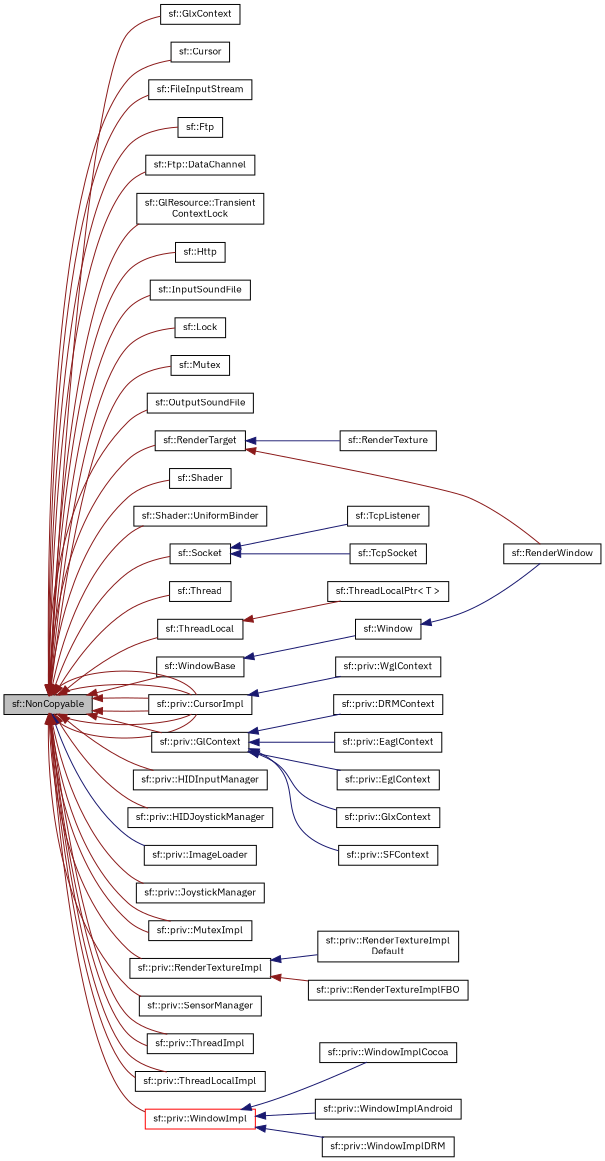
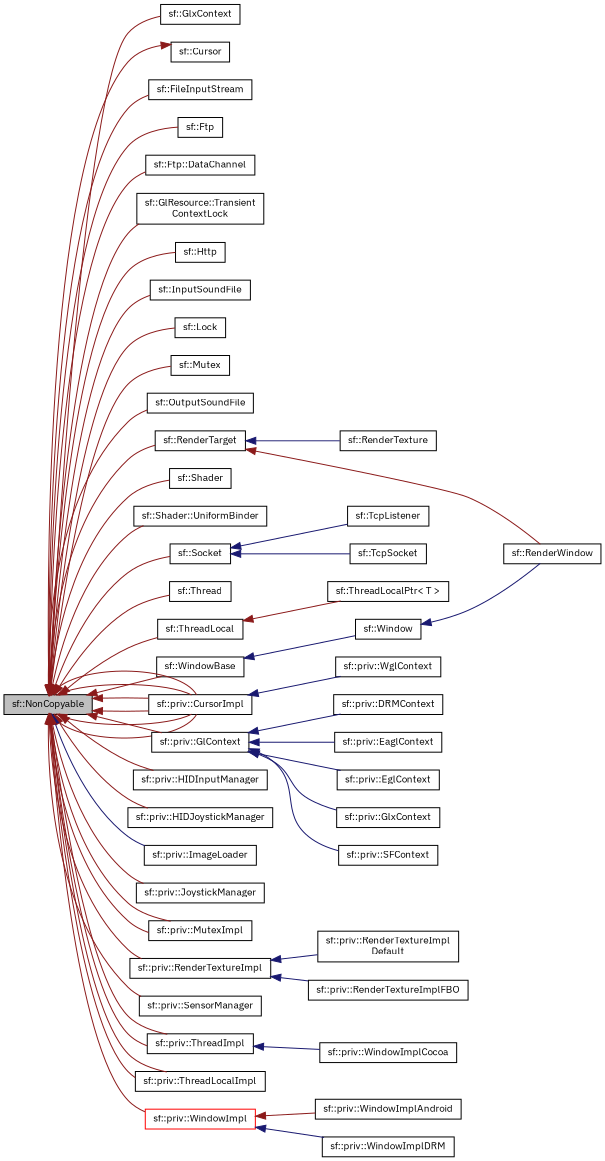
edge "sf::Cursor" -> "sf::NonCopyable": reversed
edge "sf::priv::RenderTextureImplFBO" -> "sf::priv::RenderTextureImpl": color firebrick4 -> midnightblue
edge "sf::priv::WindowImplCocoa" -> "sf::priv::WindowImpl": now "sf::priv::WindowImplCocoa" -> "sf::priv::ThreadImpl"
edge "sf::priv::WindowImplAndroid" -> "sf::priv::WindowImpl": color midnightblue -> firebrick4
